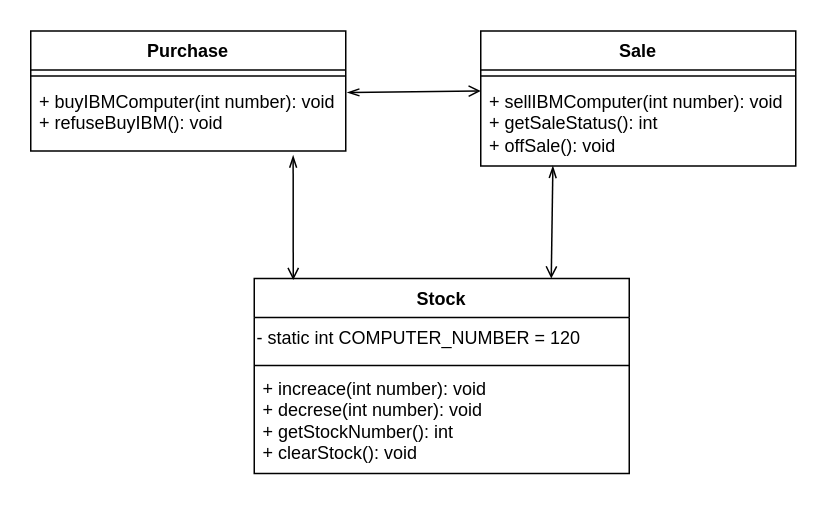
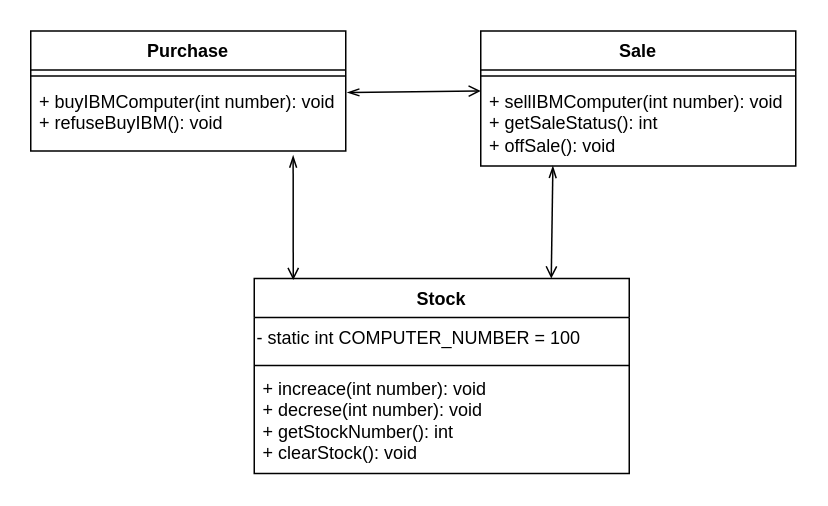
node "- static int COMPUTER_NUMBER = 120": label "- static int COMPUTER_NUMBER = 120" -> "- static int COMPUTER_NUMBER = 100"
